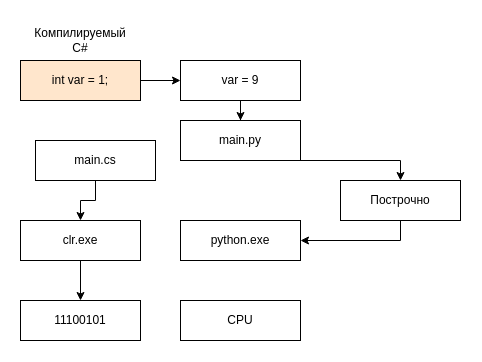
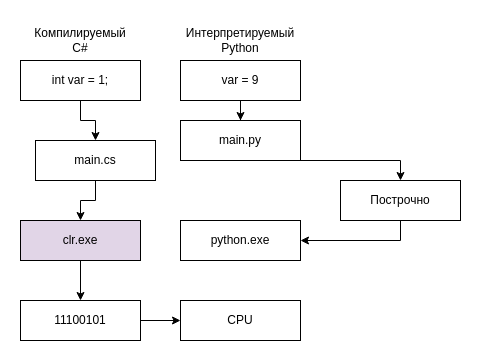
node "Интерпретируемый Python": added
node "int var = 1;": fillcolor #ffe6cc -> #ffffff
edge "int var = 1;" -> "var = 9": now "int var = 1;" -> "main.cs"
node "clr.exe": fillcolor #ffffff -> #e1d5e7
edge "11100101" -> "CPU": added
